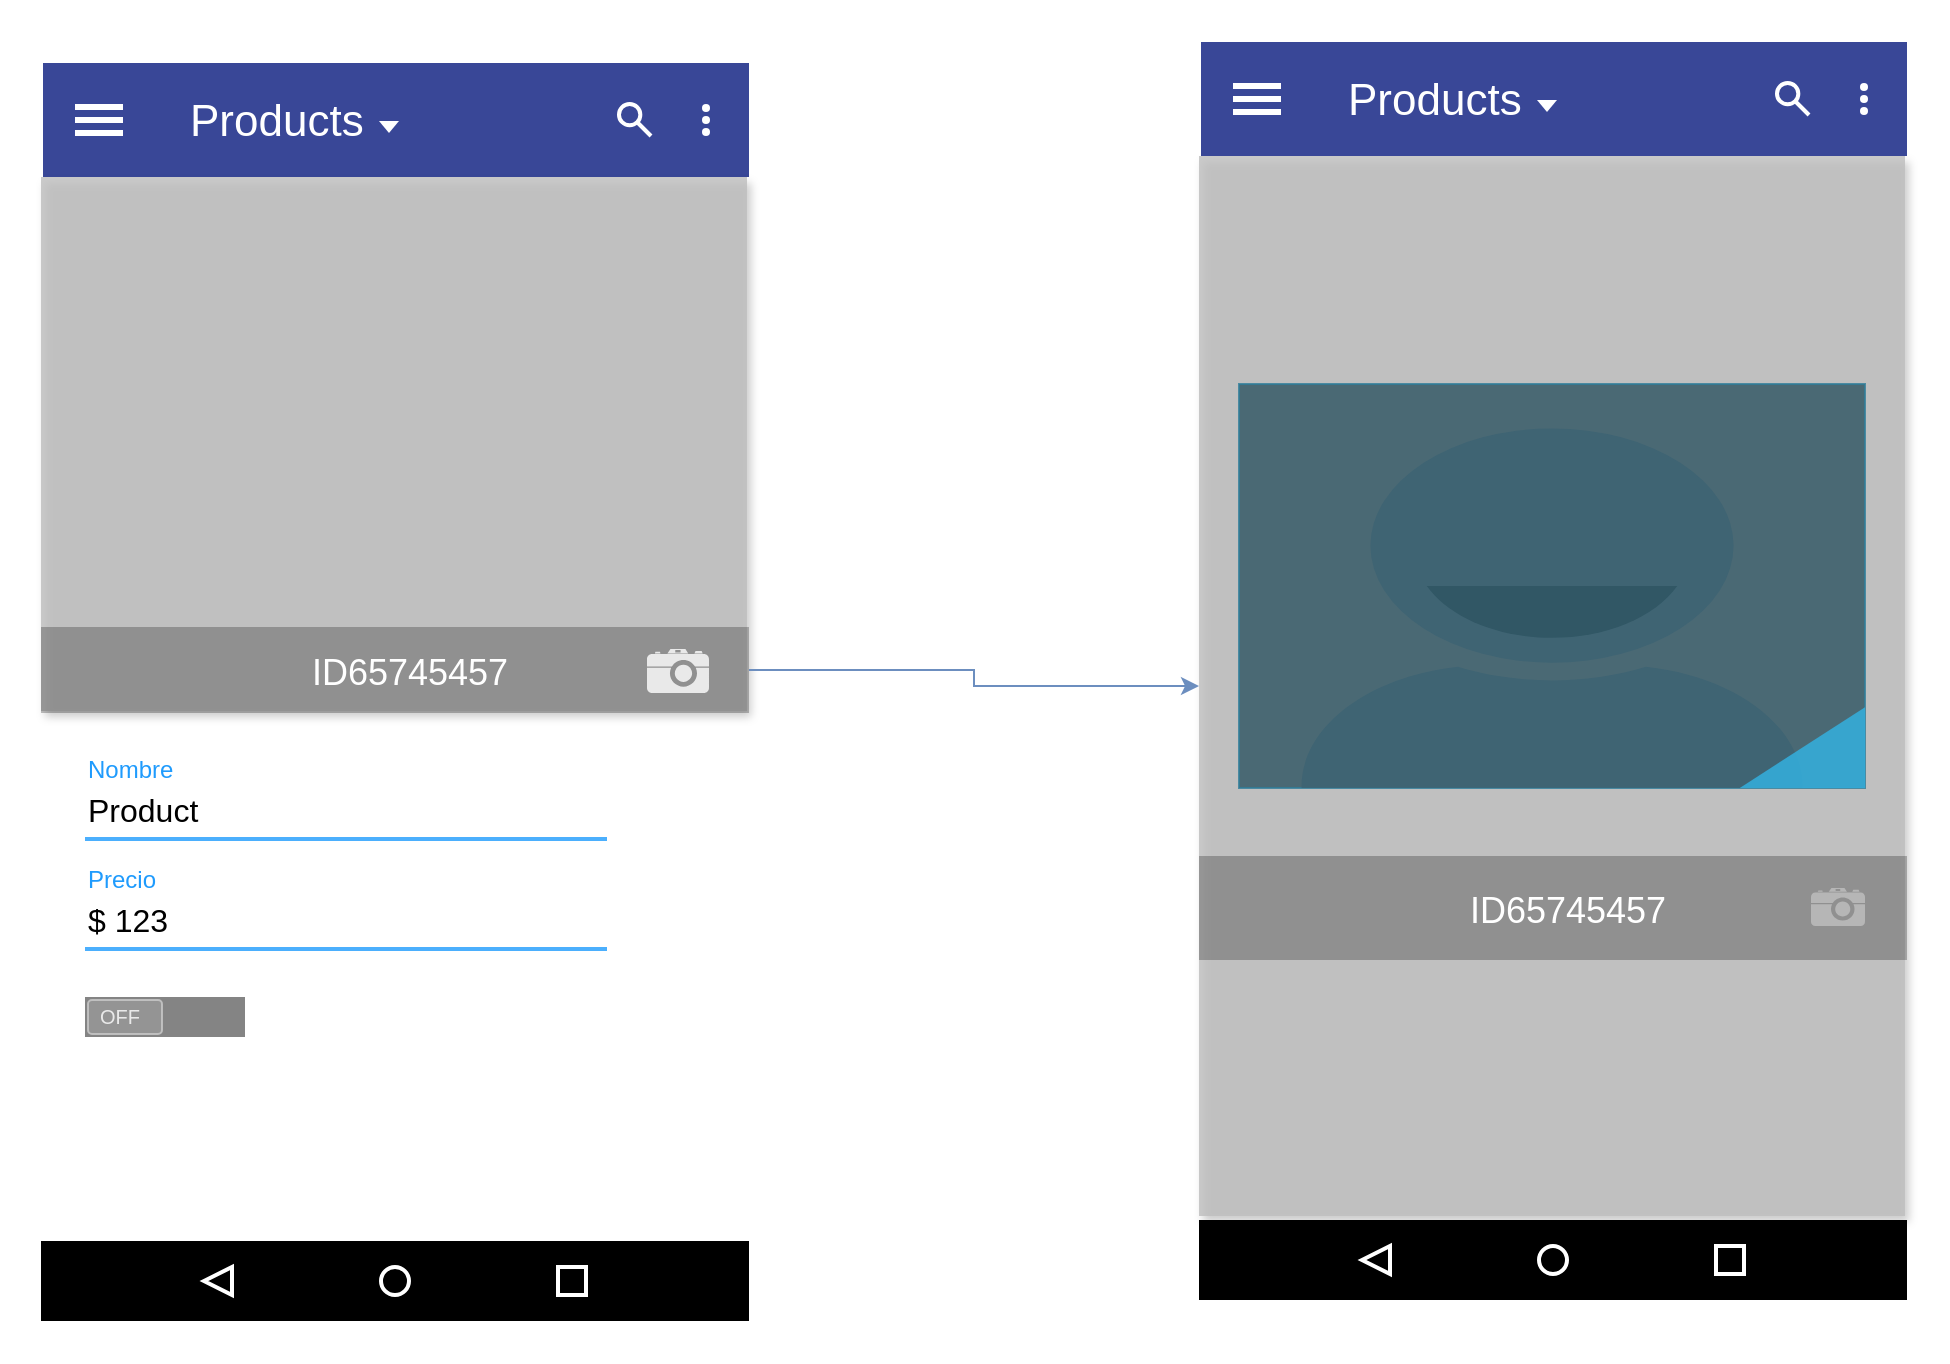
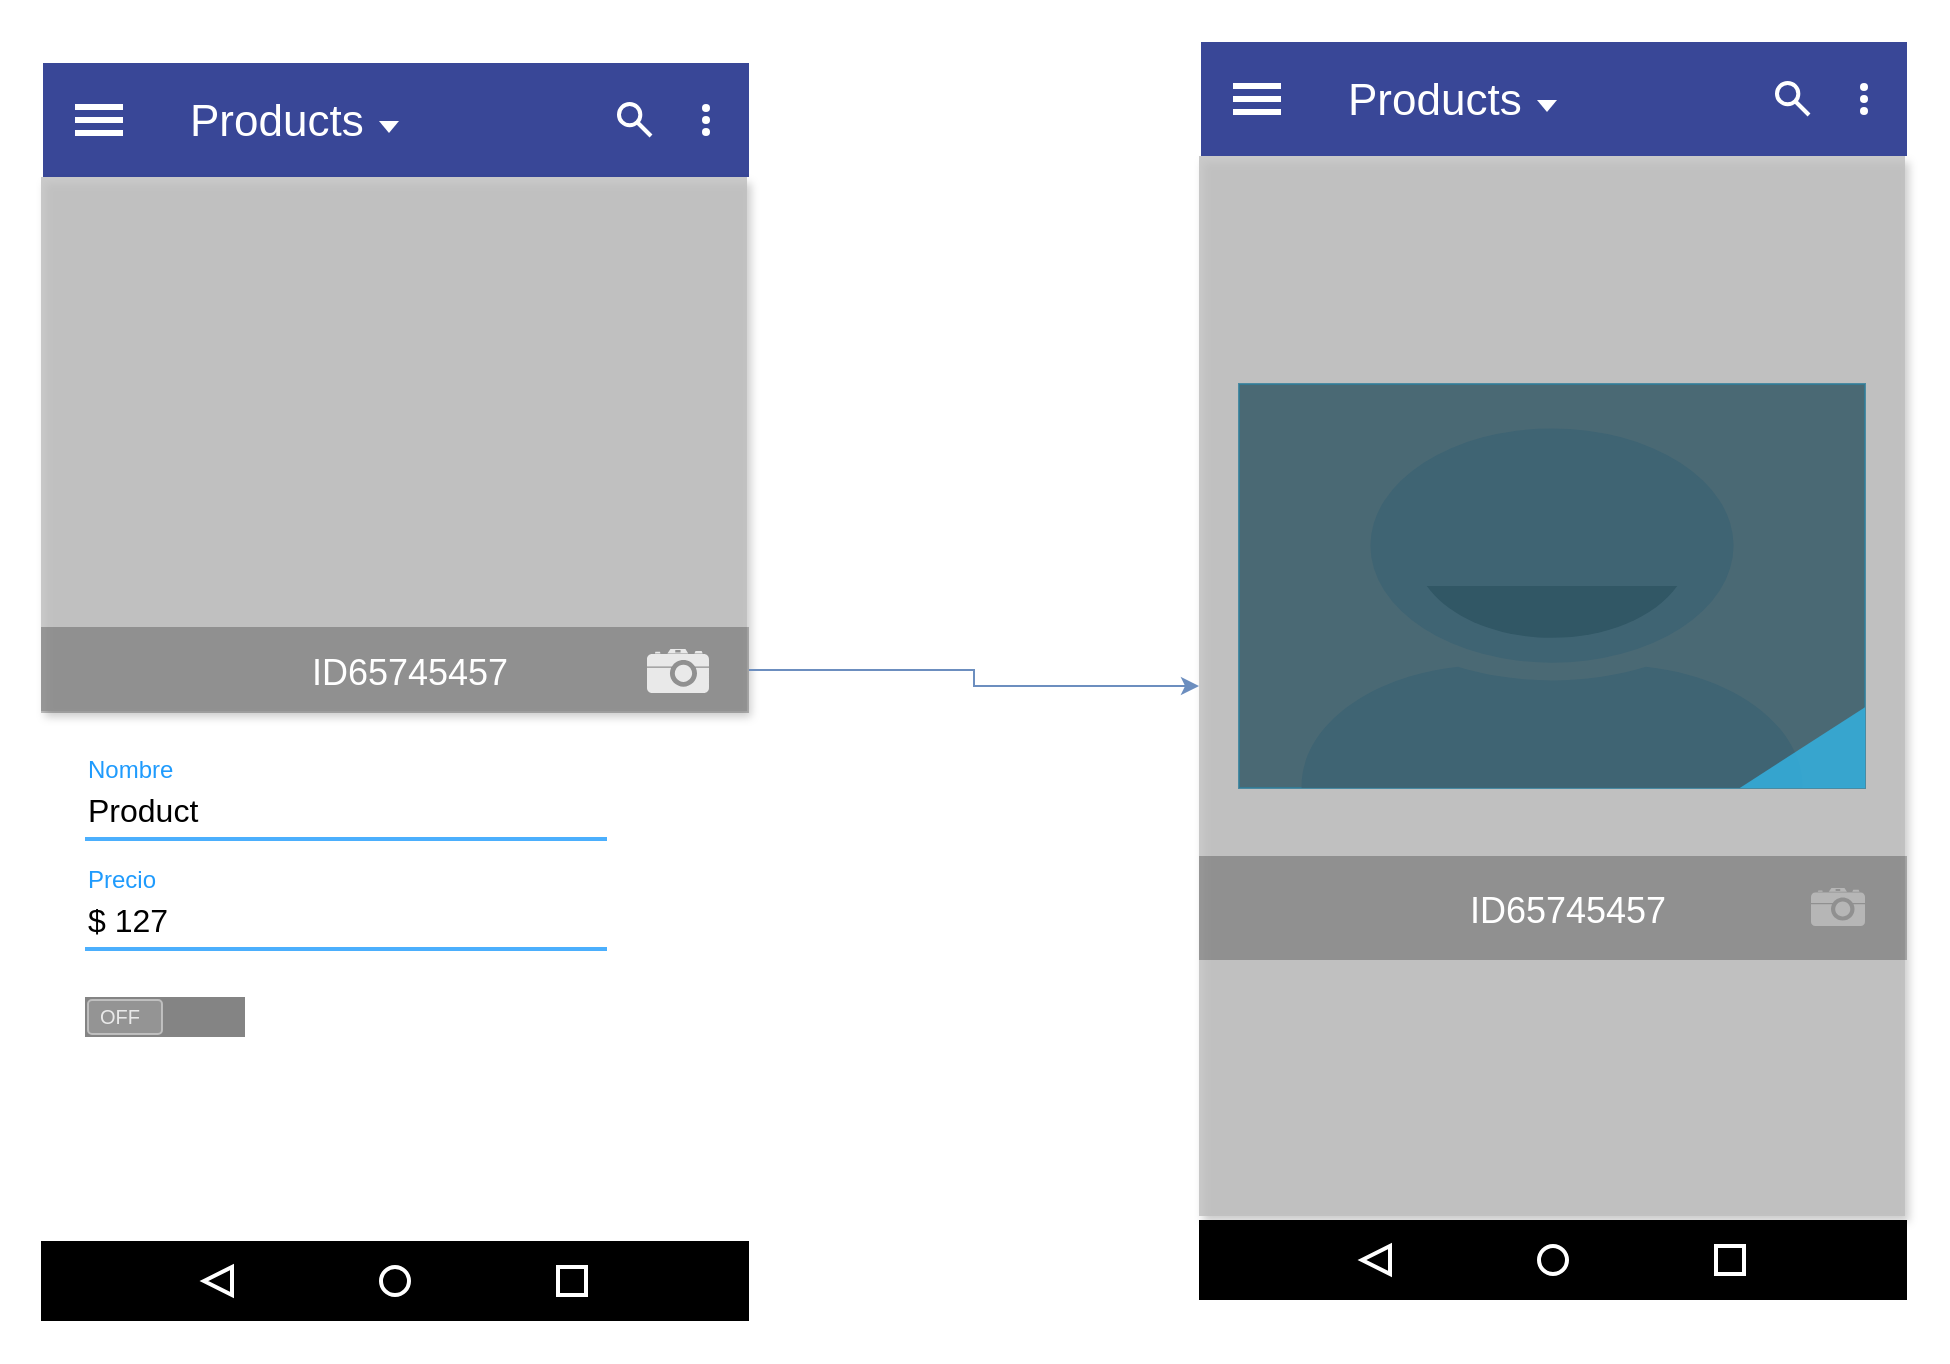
node "$ 123": label "$ 123" -> "$ 127"
